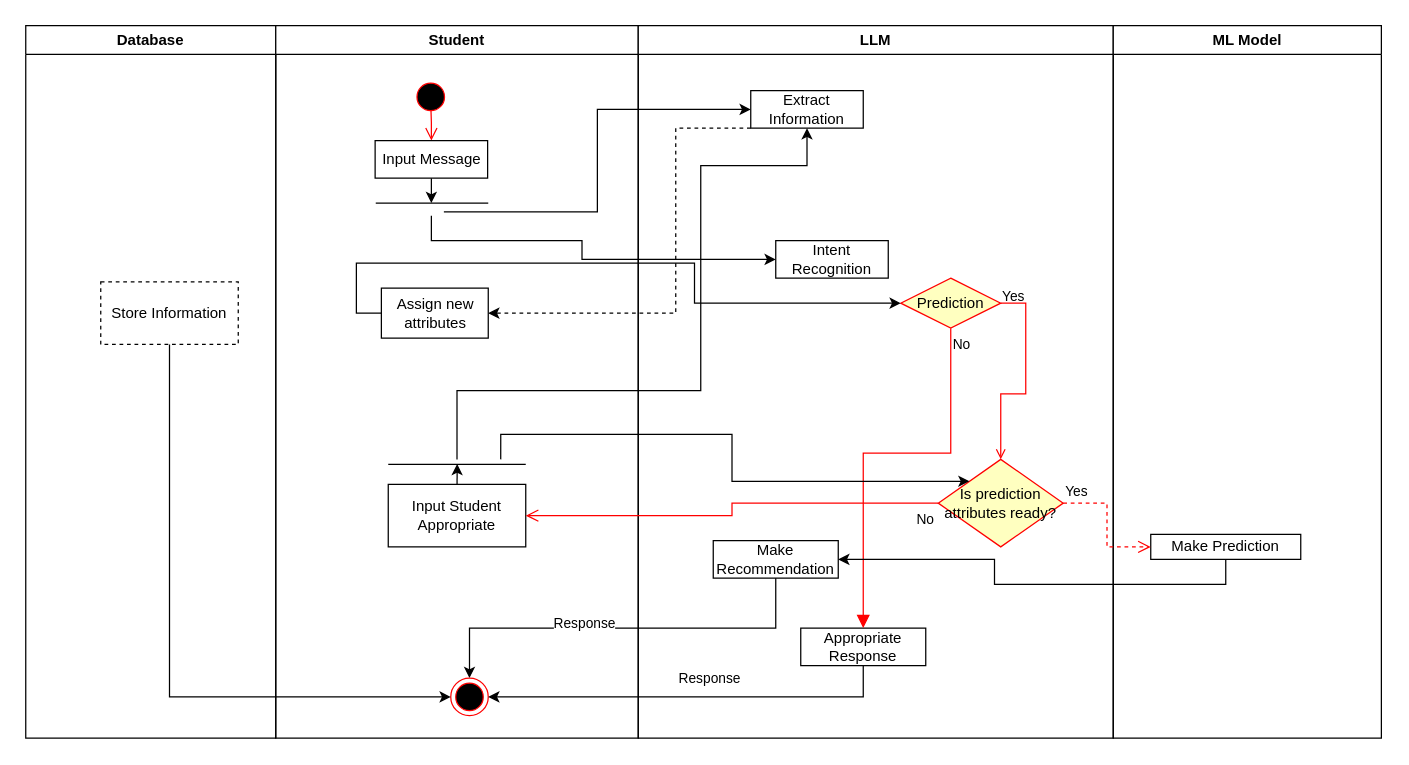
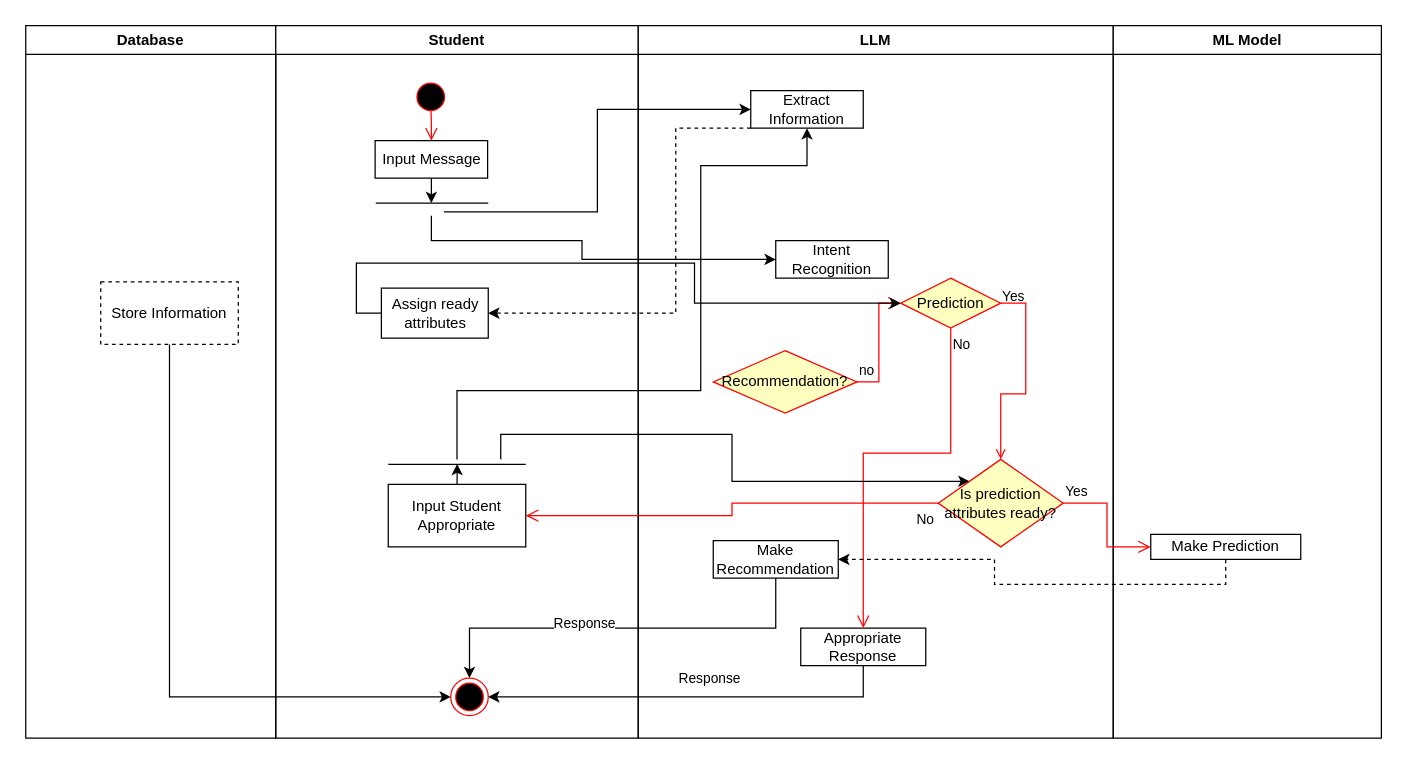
node "Assign new attributes": label "Assign new attributes" -> "Assign ready attributes"
edge "Recommendation?" -> "Prediction": added, label "no"
node "Recommendation?": added
edge "Is prediction attributes ready?" -> "Make Prediction": style dashed -> solid
edge "Make Prediction" -> "Make Recommendation": style solid -> dashed
edge "Prediction" -> "Appropriate Response": arrowhead block -> open
